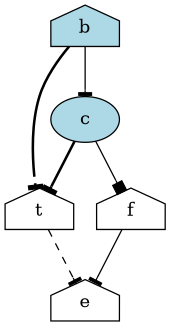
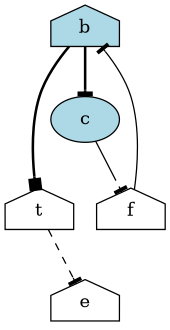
edge "b" -> "c": style solid -> bold
edge "b" -> "t": arrowhead tee -> box
edge "c" -> "f": arrowhead box -> tee
edge "c" -> "t": removed
edge "f" -> "e": now "f" -> "b"
